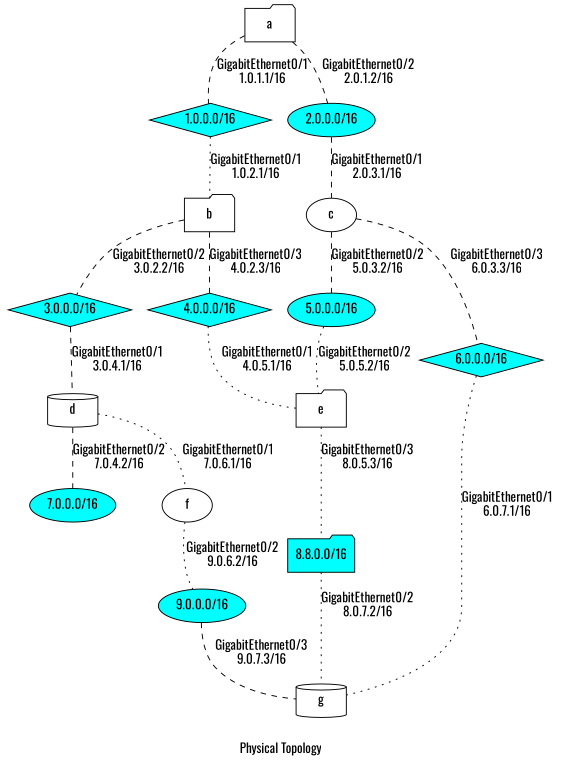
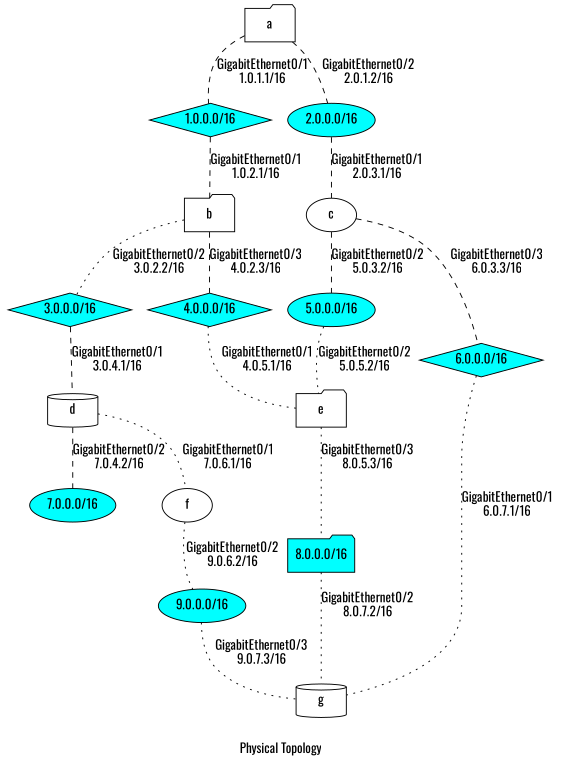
edge "1.0.0.0/16" -- "b": style dotted -> dashed
edge "b" -- "3.0.0.0/16": style dashed -> dotted
node "8.8.0.0/16": label "8.8.0.0/16" -> "8.0.0.0/16"
edge "9.0.0.0/16" -- "g": style dashed -> dotted
